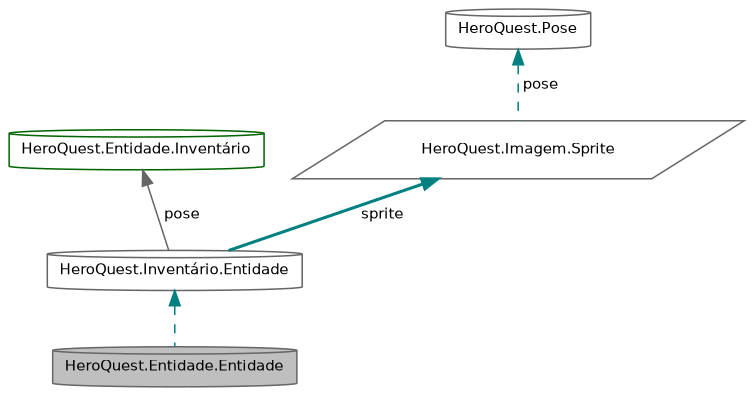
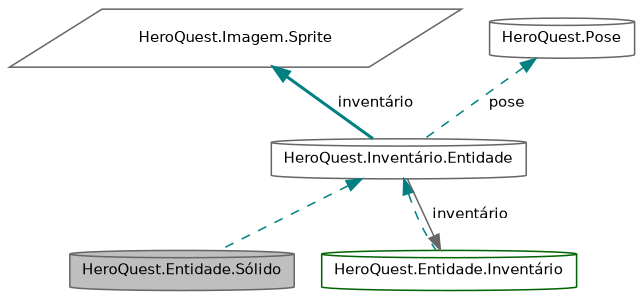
edge "HeroQuest.Imagem.Sprite" -> "HeroQuest.Pose": now "HeroQuest.Inventário.Entidade" -> "HeroQuest.Pose"
edge "HeroQuest.Inventário.Entidade" -> "HeroQuest.Entidade.Inventário": label " pose" -> " inventário"
edge "HeroQuest.Inventário.Entidade" -> "HeroQuest.Imagem.Sprite": label " sprite" -> " inventário"
edge "HeroQuest.Entidade.Inventário" -> "HeroQuest.Inventário.Entidade": added
node "HeroQuest.Entidade.Entidade": label "HeroQuest.Entidade.Entidade" -> "HeroQuest.Entidade.Sólido"
